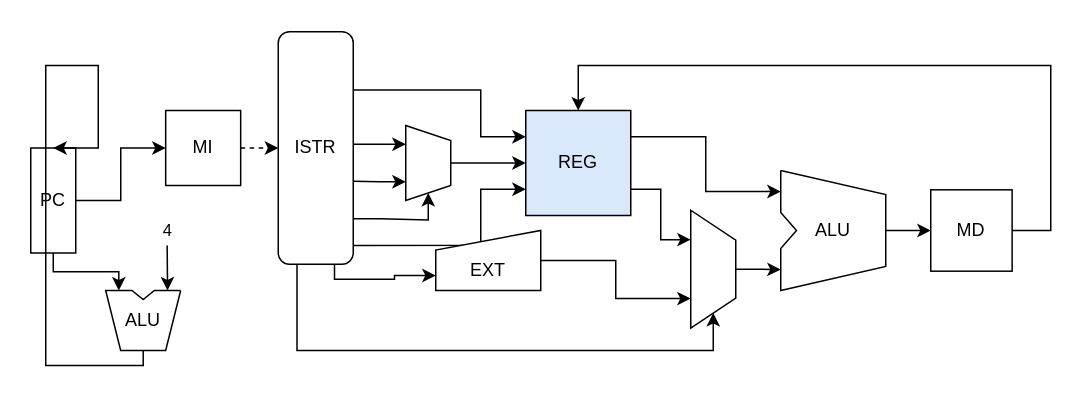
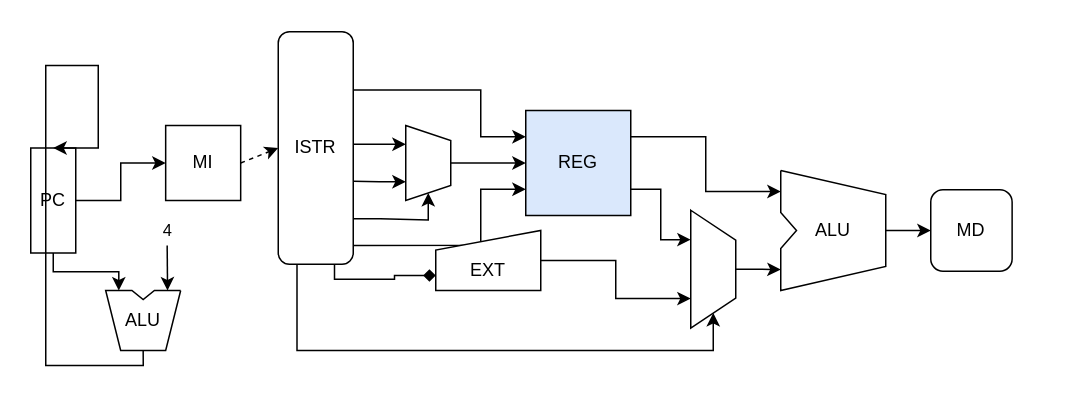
edge "MD" -> "REG": removed
node "MI": moved (203, 148) -> (203, 163)
node "MD": shape rectangle -> rounded rectangle
edge "ISTR" -> "EXT": arrowhead classic -> diamond
